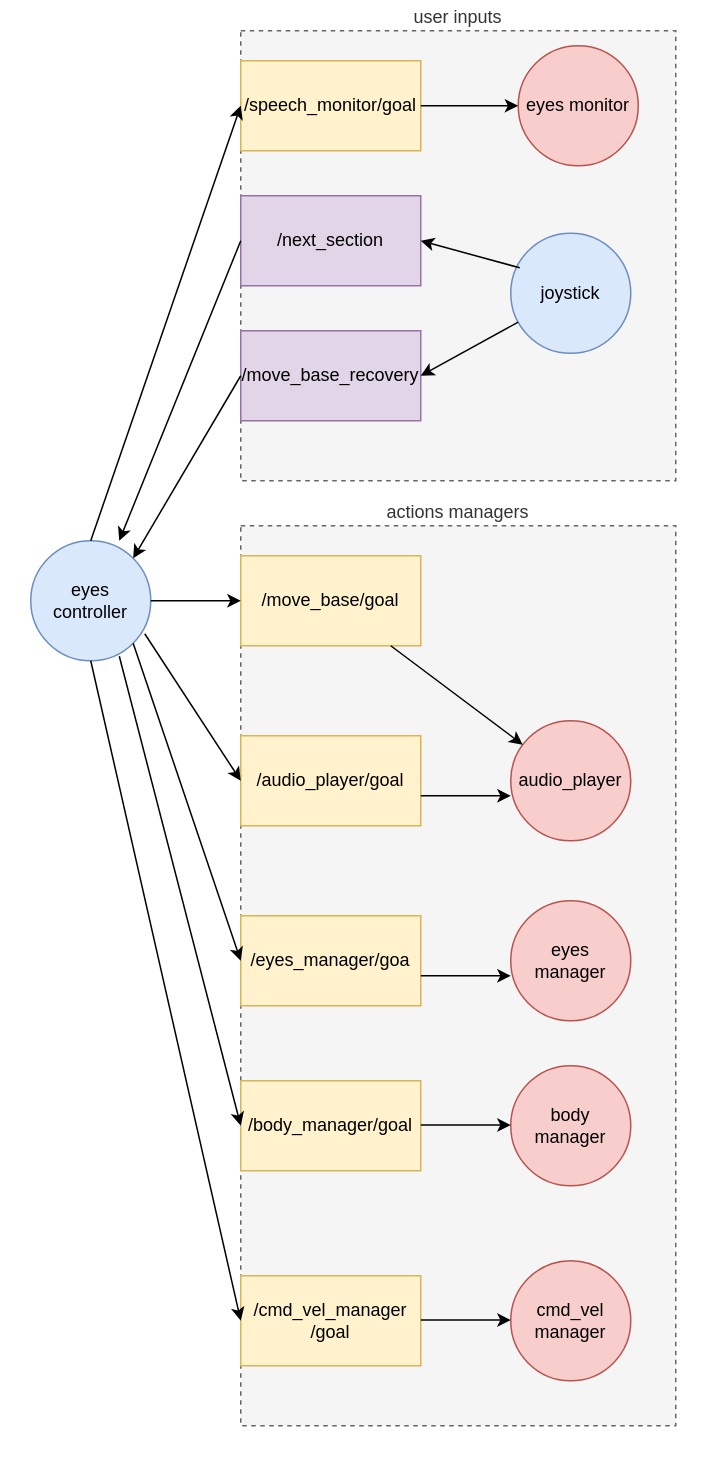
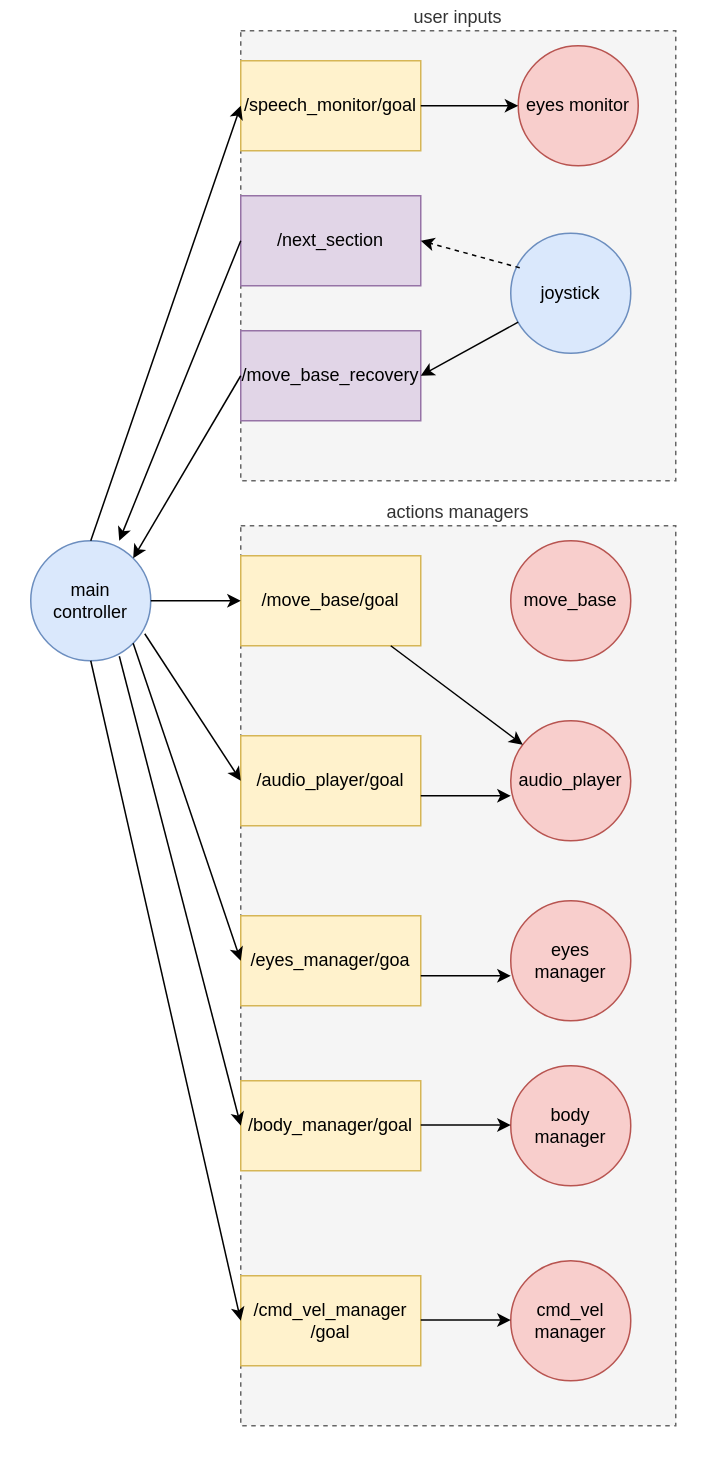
edge "joystick" -> "/next_section": style solid -> dashed
node "eyes controller": label "eyes controller" -> "main controller"
node "move_base": added
